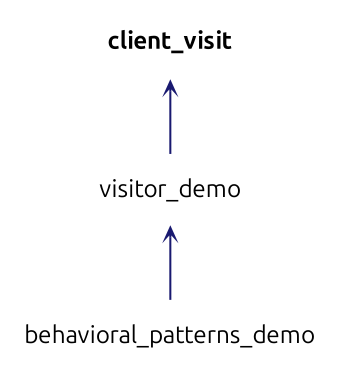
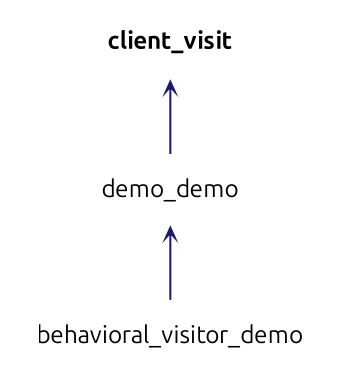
node "visitor_demo": label "visitor_demo" -> "demo_demo"
node "behavioral_patterns_demo": label "behavioral_patterns_demo" -> "behavioral_visitor_demo"
